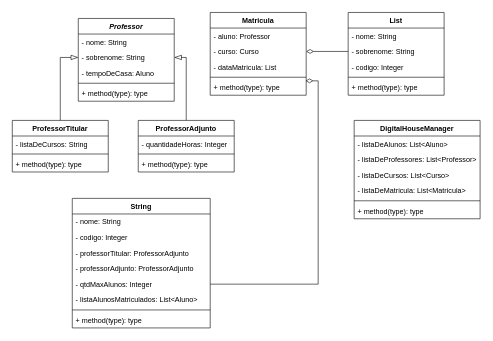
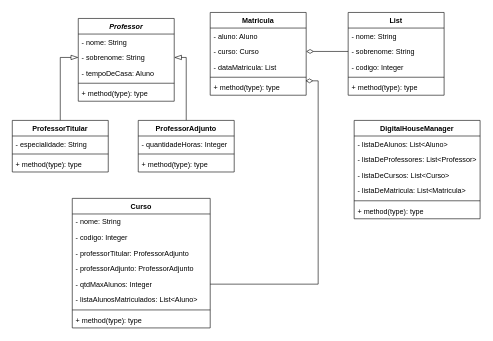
node "- aluno: Professor": label "- aluno: Professor" -> "- aluno: Aluno"
node "- listaDeCursos: String": label "- listaDeCursos: String" -> "- especialidade: String"
node "String": label "String" -> "Curso"
